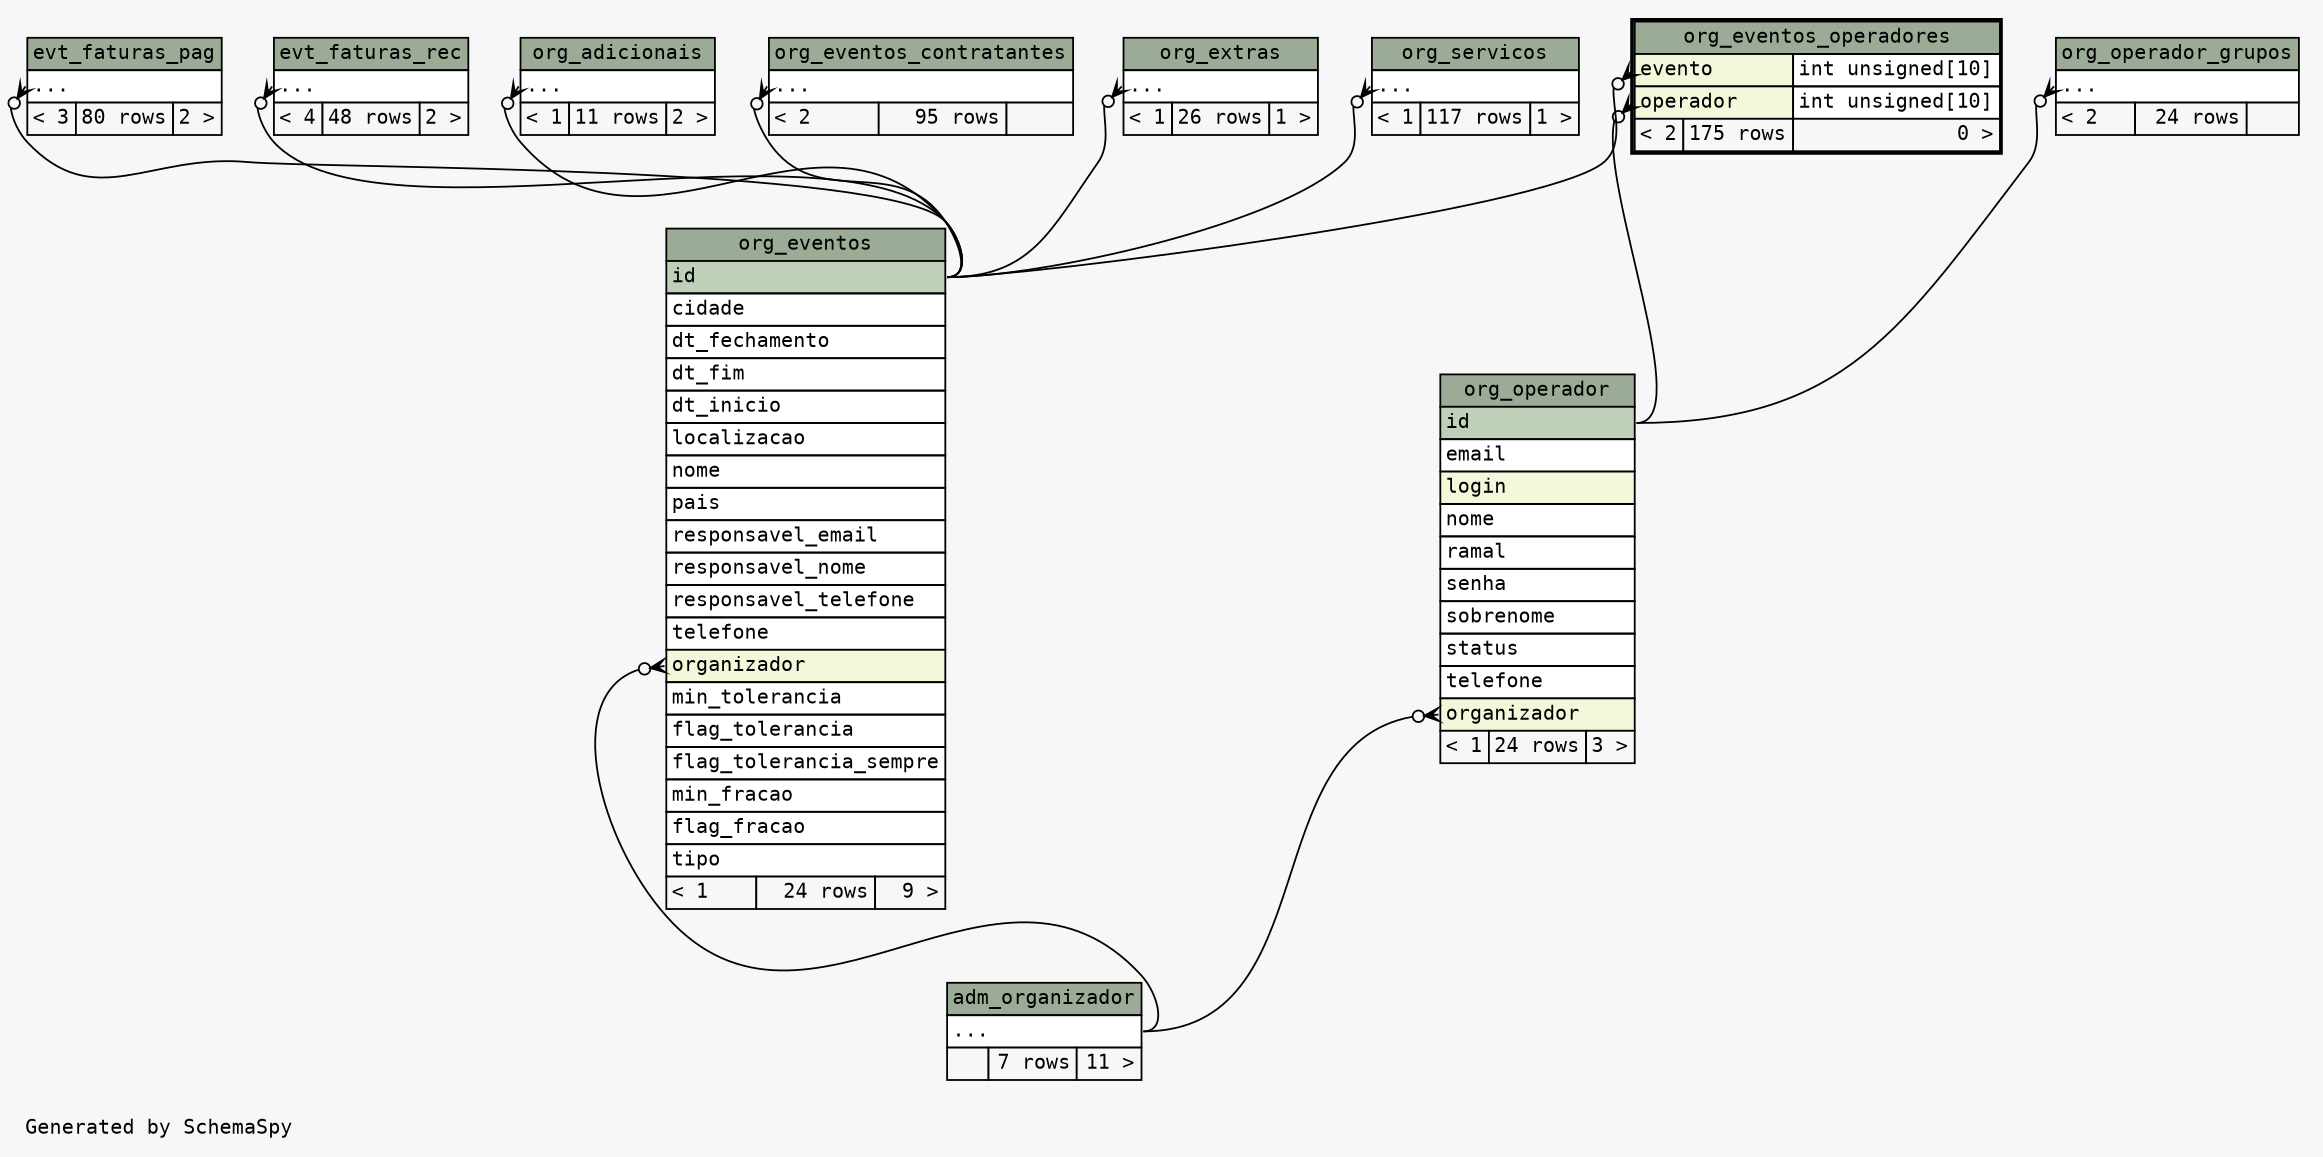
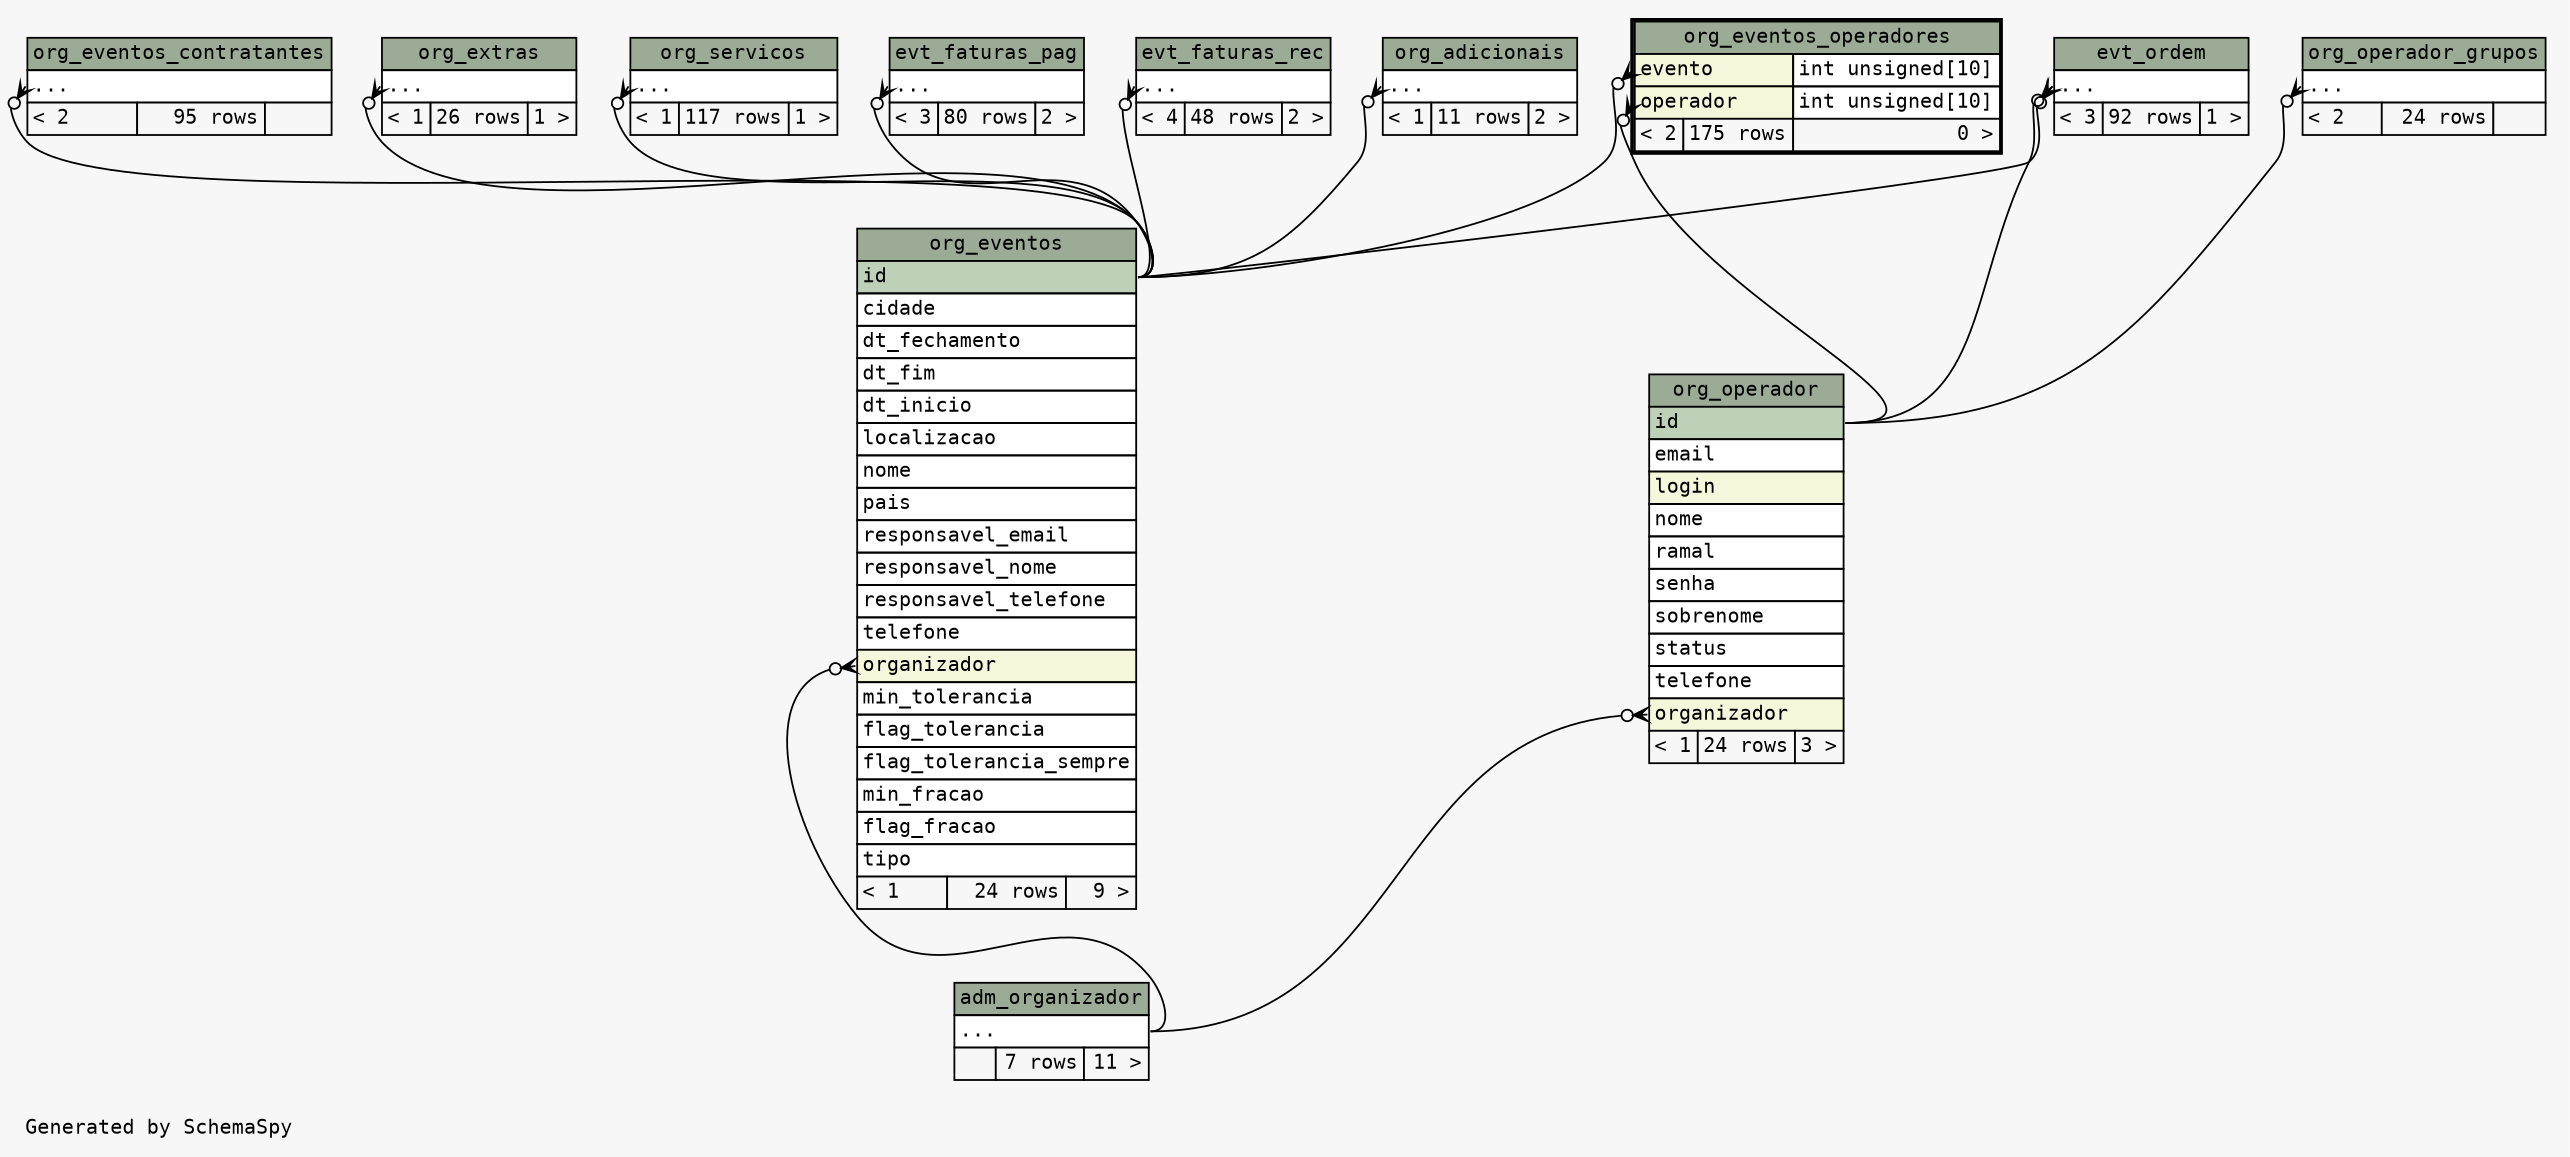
node "evt_ordem": added
